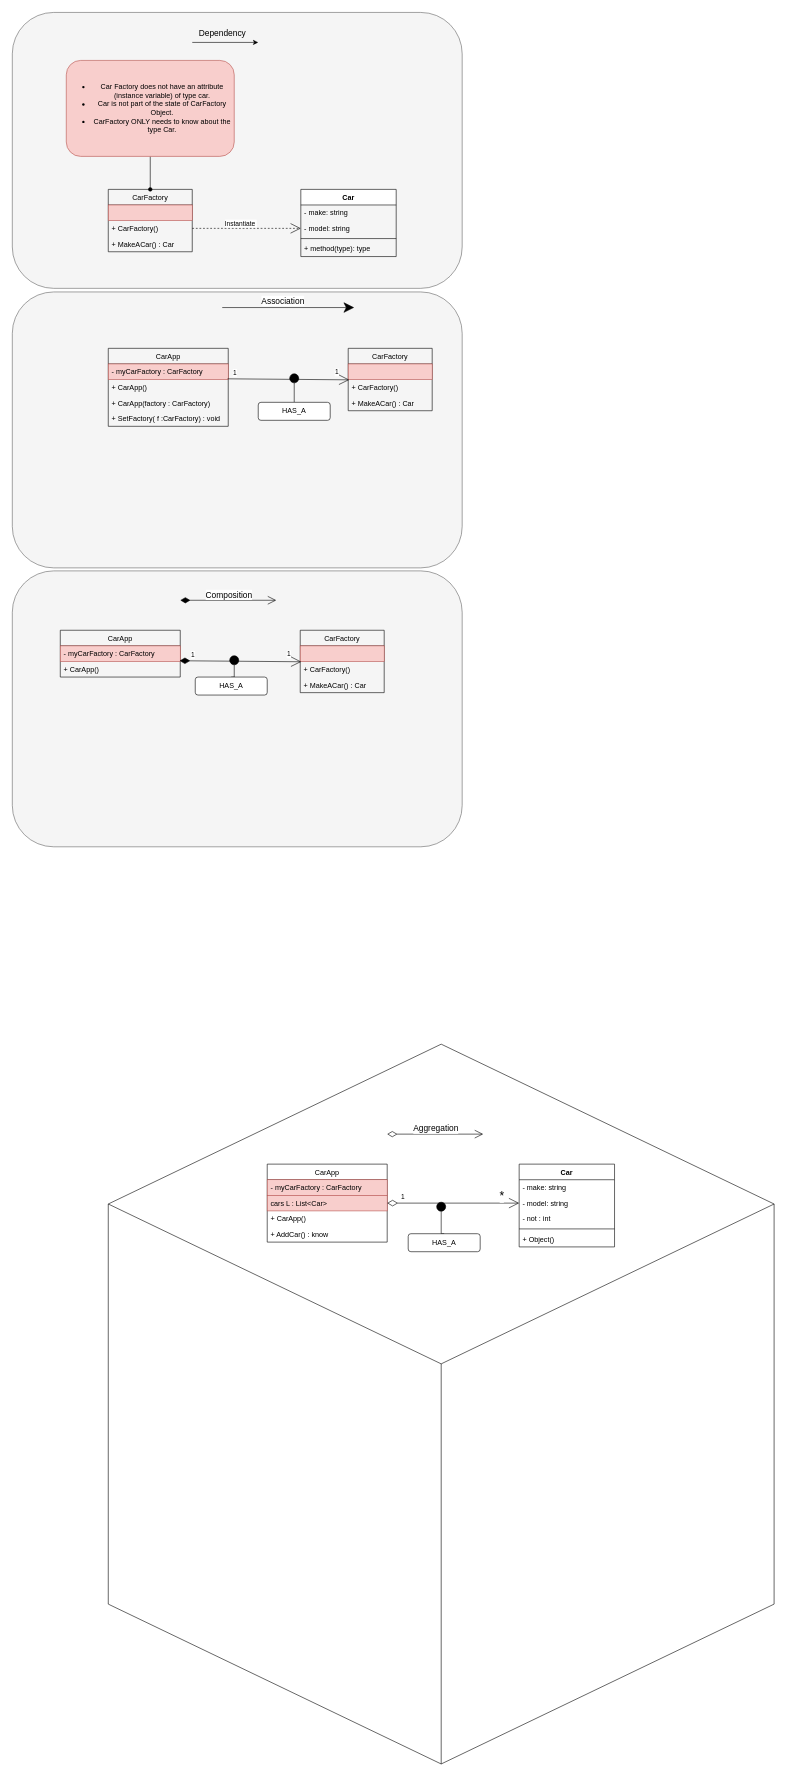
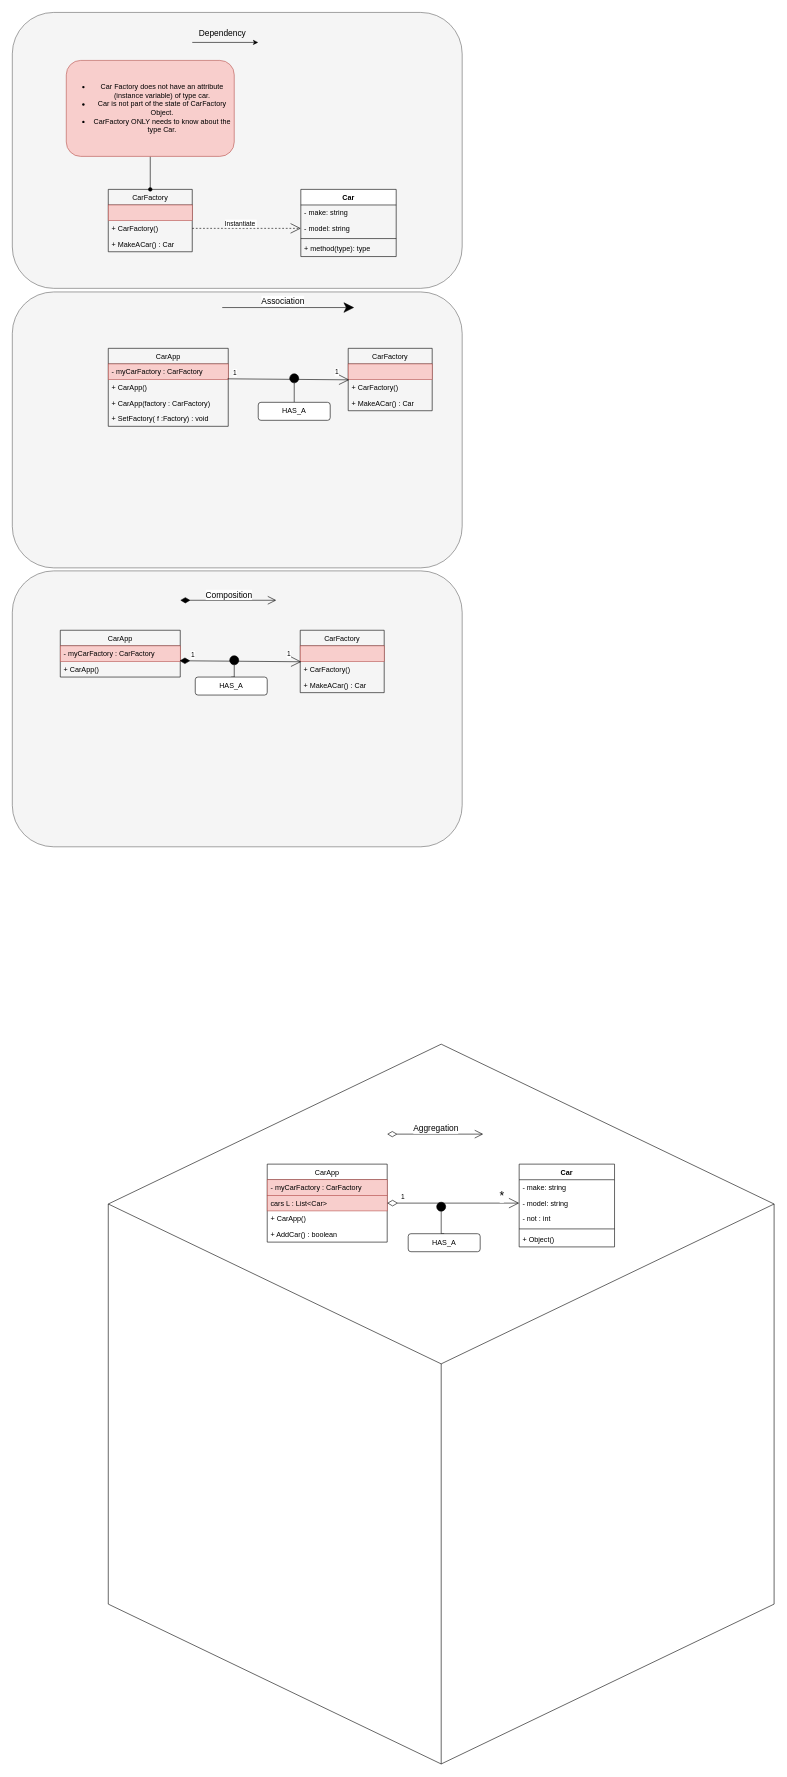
node "+ SetFactory( f :CarFactory) : void": label "+ SetFactory( f :CarFactory) : void" -> "+ SetFactory( f :Factory) : void"
node "+ AddCar() : know": label "+ AddCar() : know" -> "+ AddCar() : boolean"
